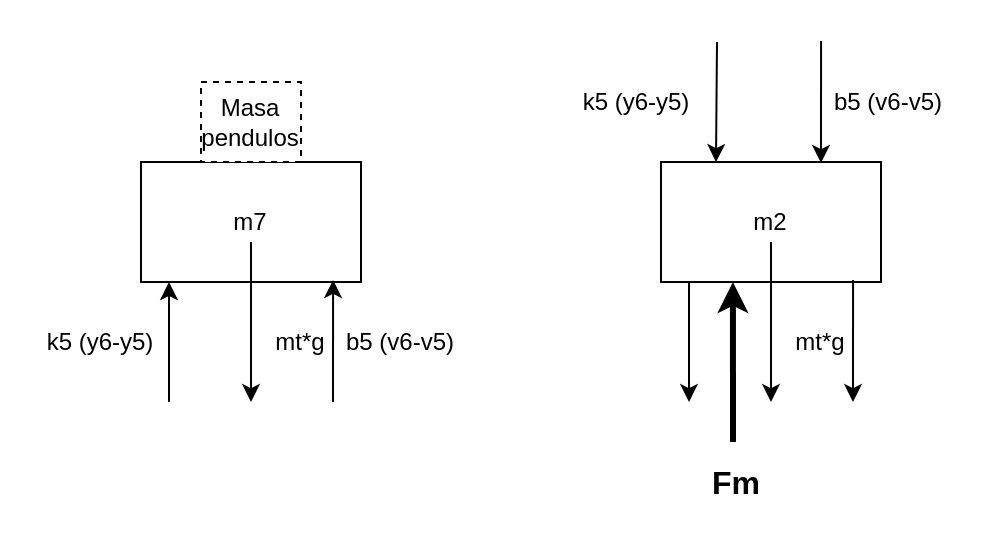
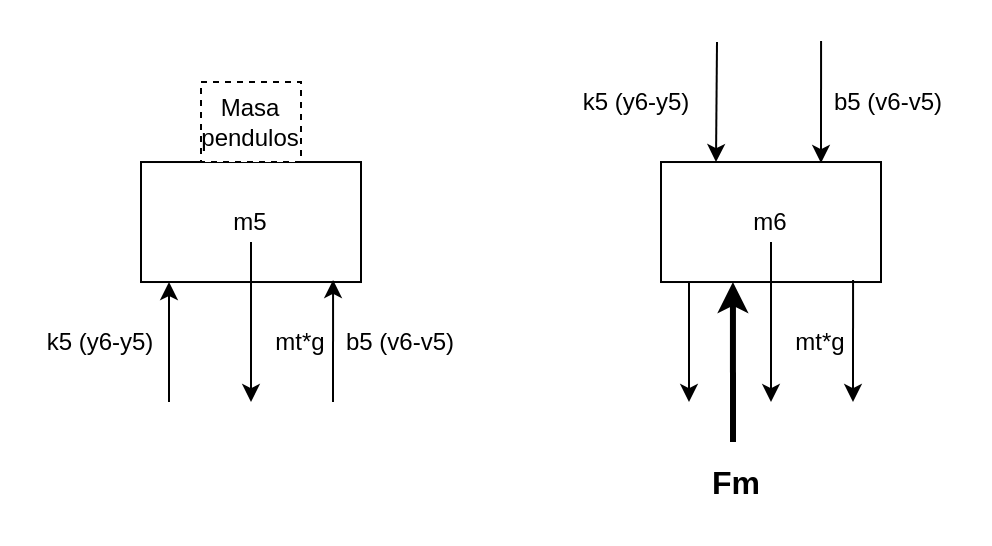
node "m7": label "m7" -> "m5"
node "m2": label "m2" -> "m6"
